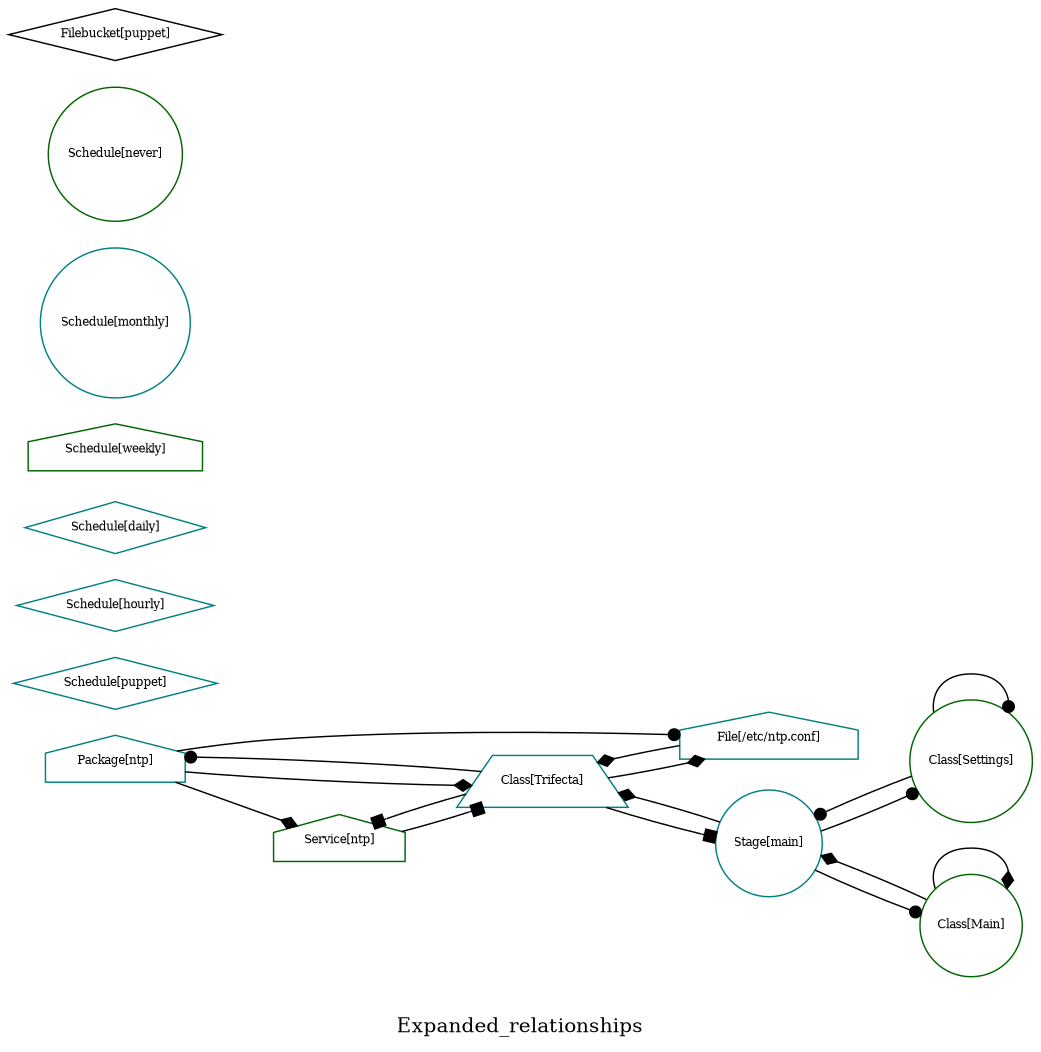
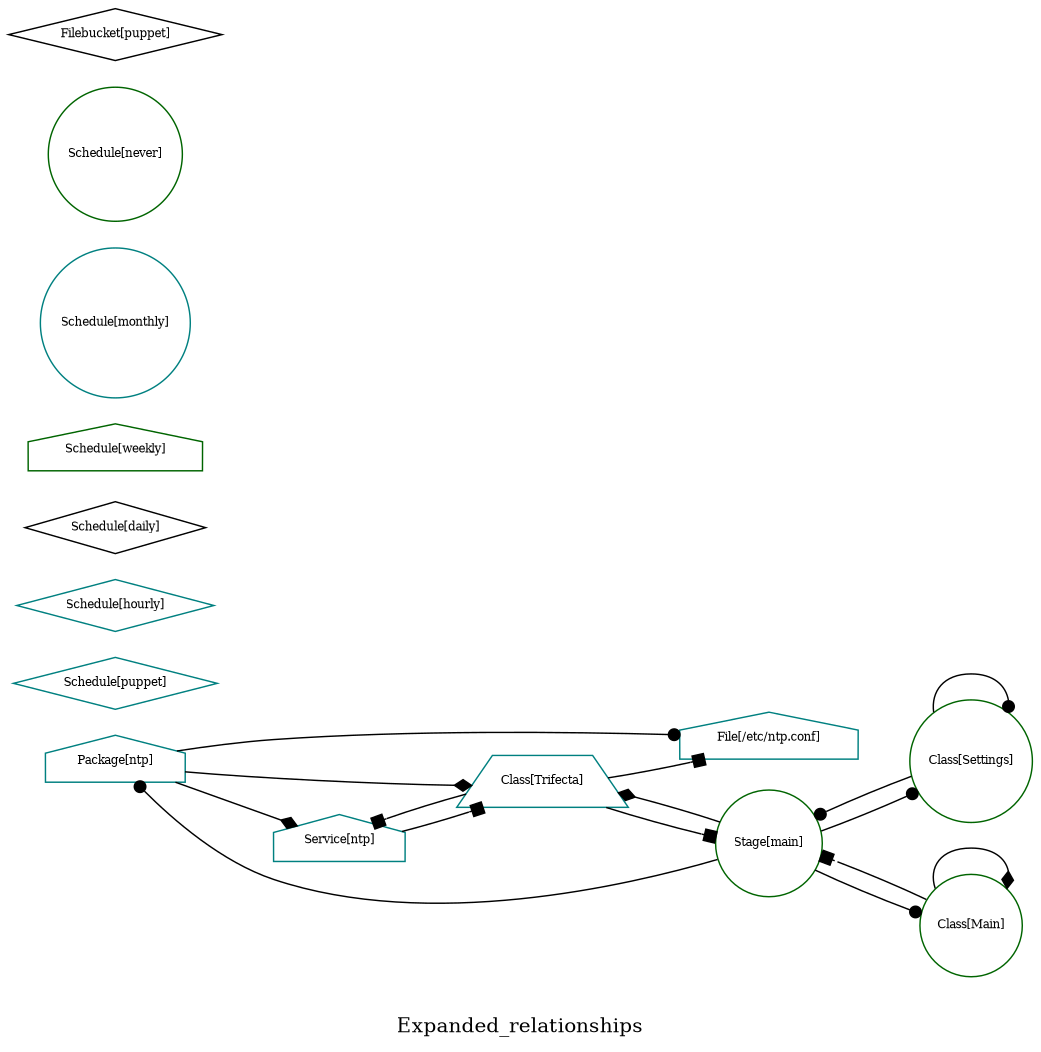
node "Schedule[daily]": color teal -> black
edge "File[/etc/ntp.conf]" -> "Class[Trifecta]": removed
edge "Class[Trifecta]" -> "Package[ntp]": now "Stage[main]" -> "Package[ntp]"
edge "Class[Trifecta]" -> "File[/etc/ntp.conf]": arrowhead diamond -> box
node "Service[ntp]": color darkgreen -> teal
node "Stage[main]": color teal -> darkgreen
edge "Class[Main]" -> "Stage[main]": arrowhead diamond -> box
